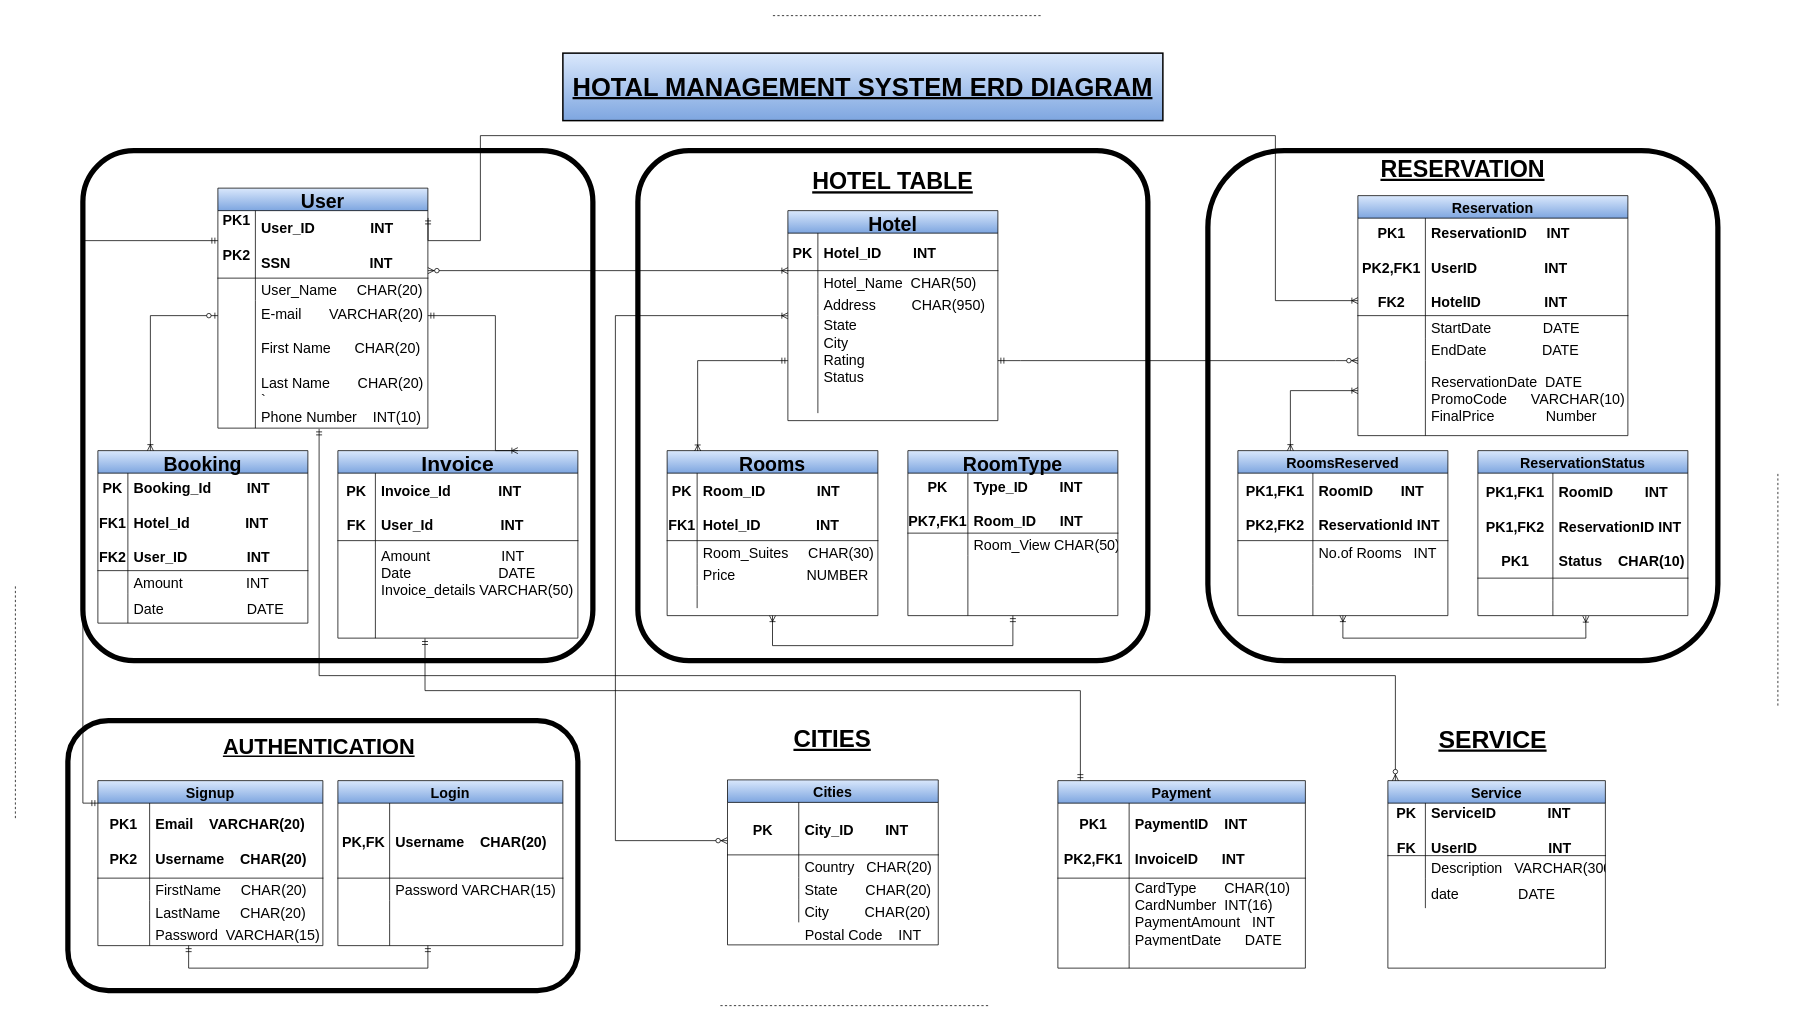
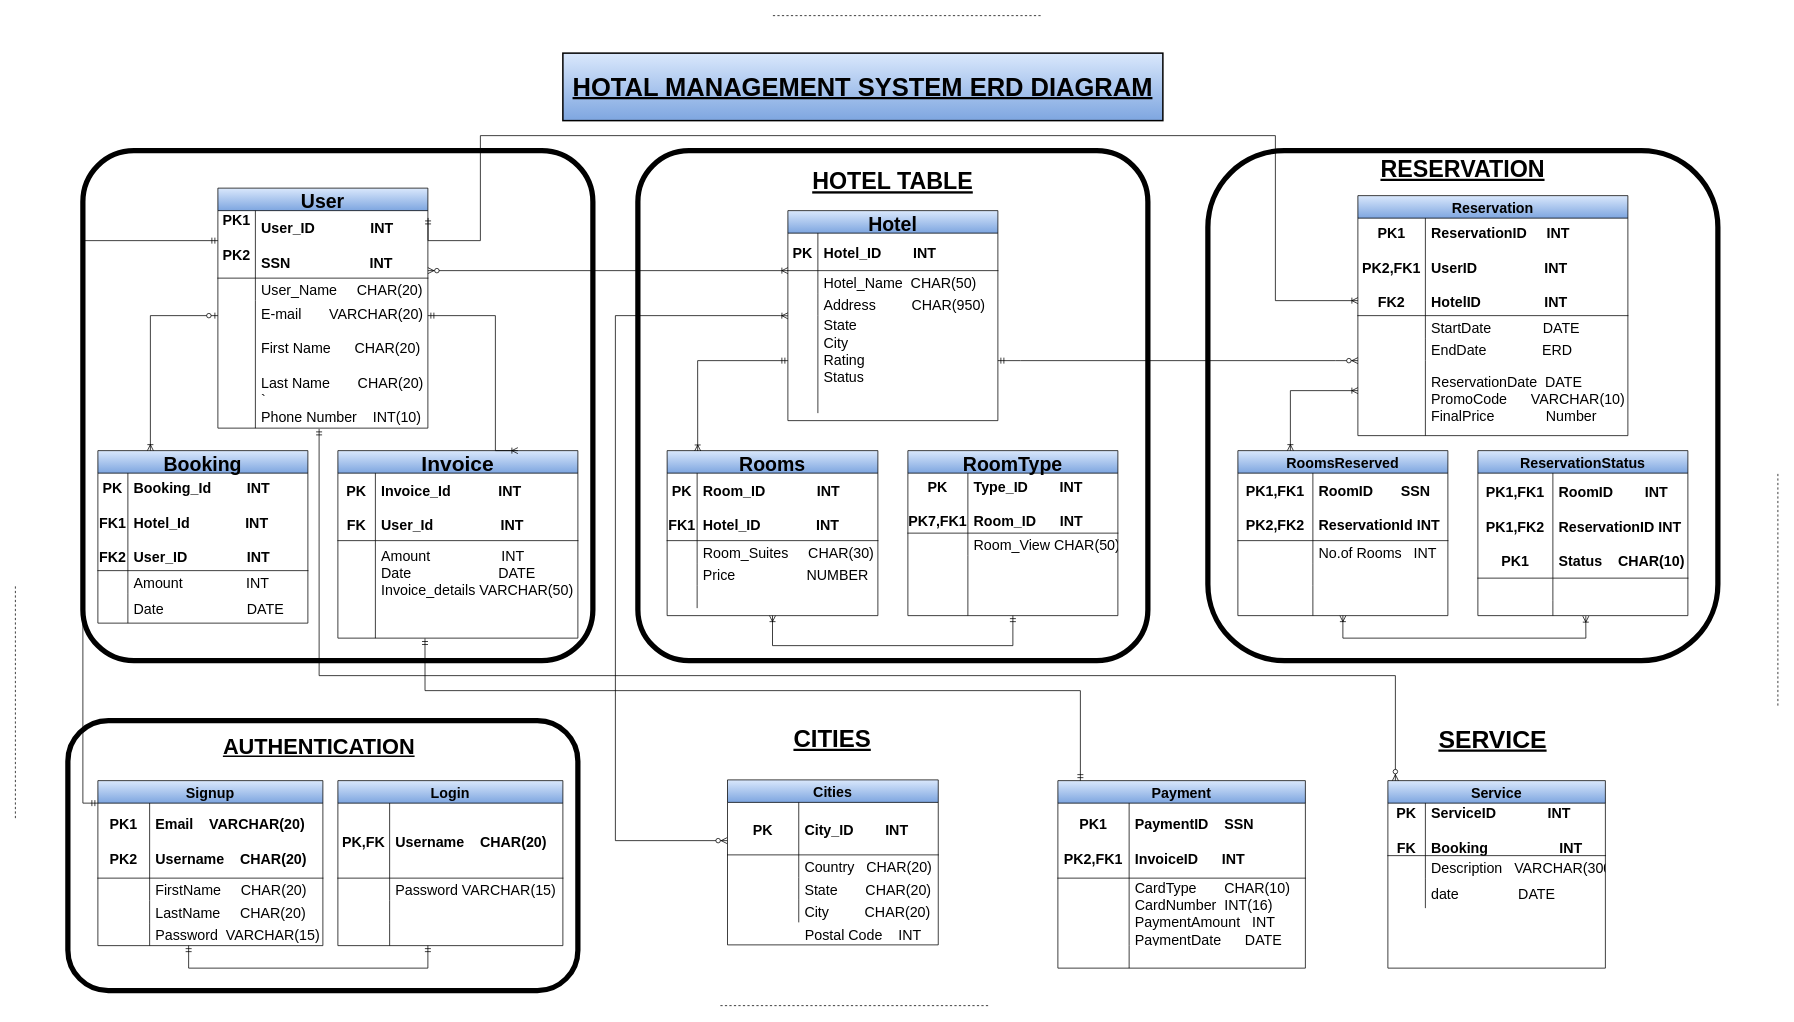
node "EndDate DATE": label "EndDate DATE" -> "EndDate ERD"
node "RoomID INT ReservationId INT": label "RoomID INT ReservationId INT" -> "RoomID SSN ReservationId INT"
node "ServiceID INT UserID INT": label "ServiceID INT UserID INT" -> "ServiceID INT Booking INT"
node "PaymentID INT InvoiceID INT": label "PaymentID INT InvoiceID INT" -> "PaymentID SSN InvoiceID INT"
